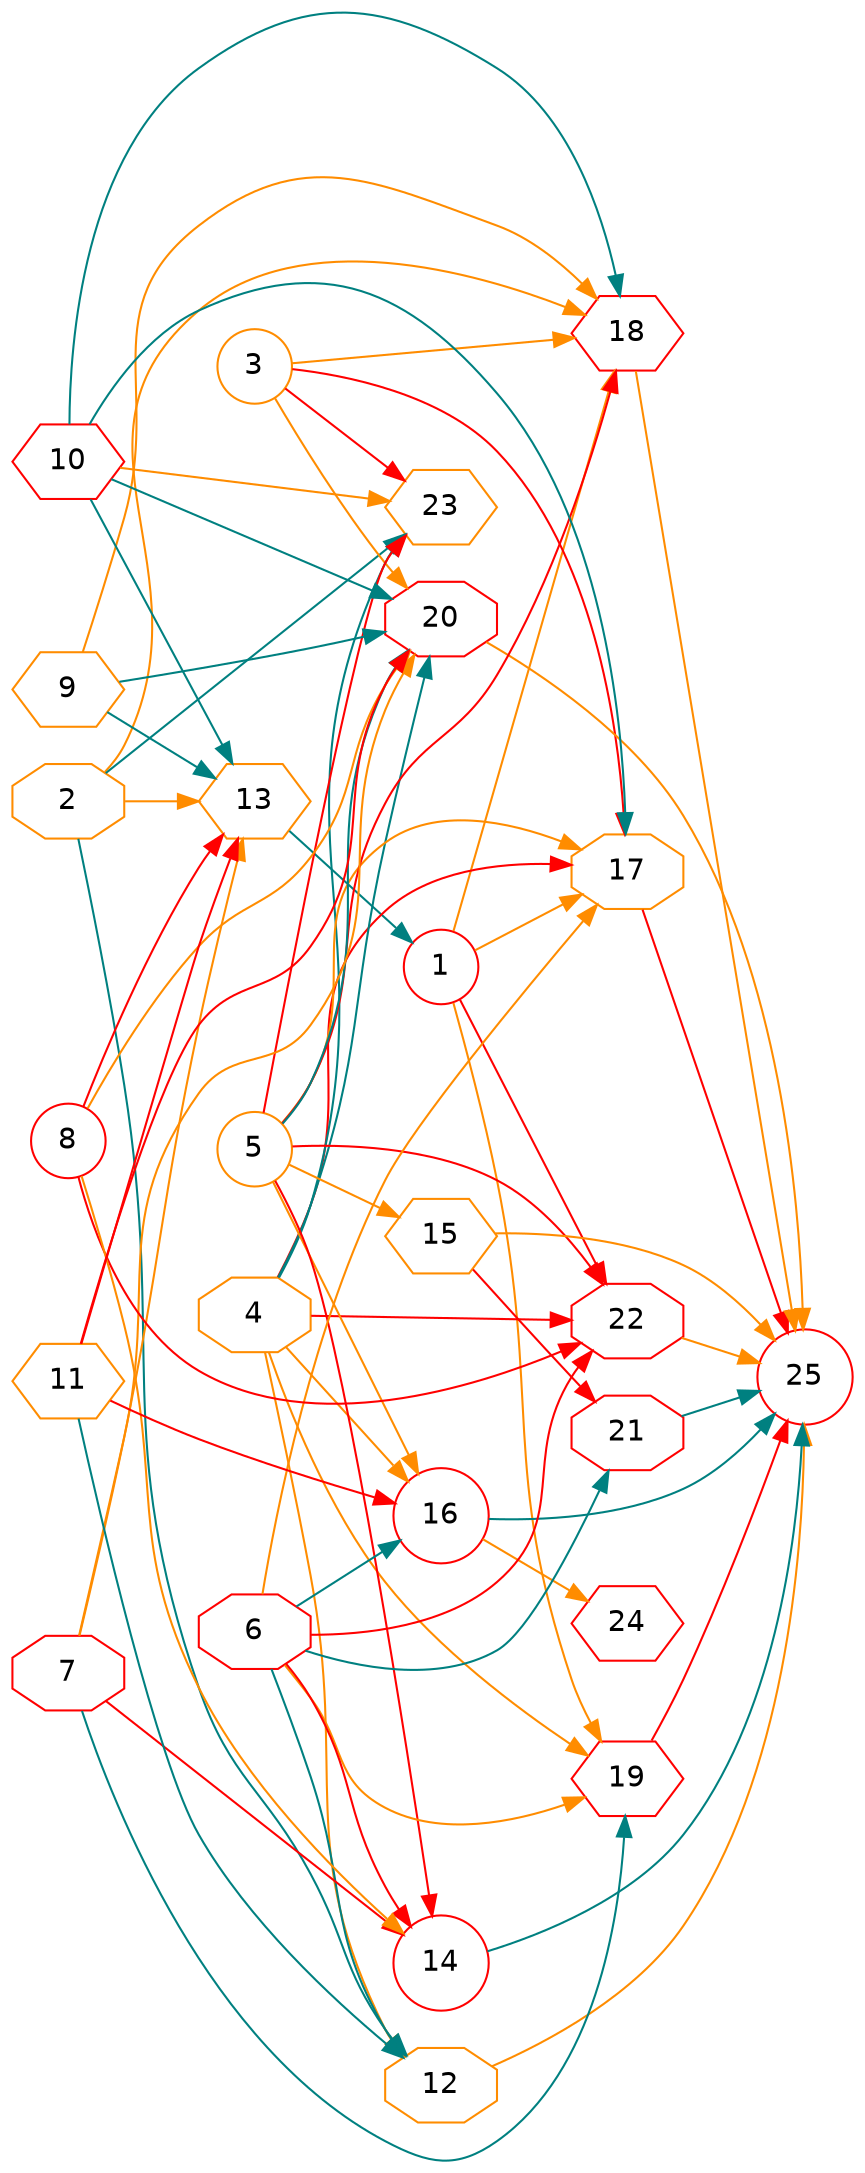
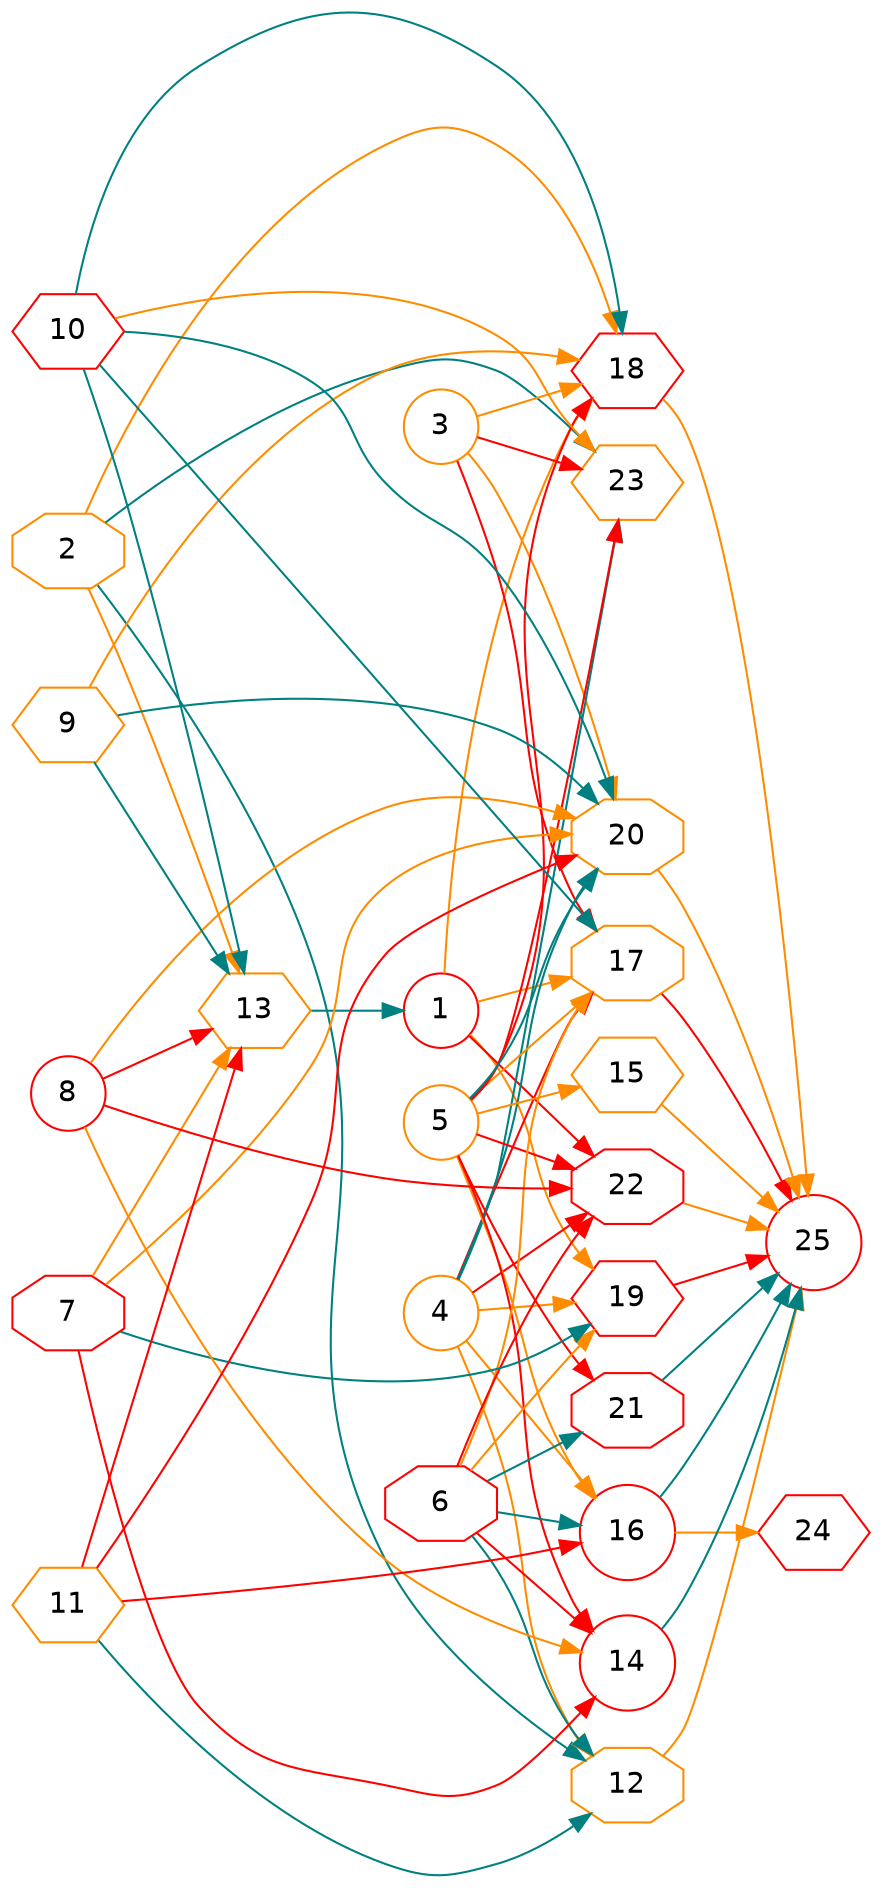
node "20": color red -> darkorange
node "4": shape octagon -> circle
edge "15" -> "21": now "5" -> "21"
